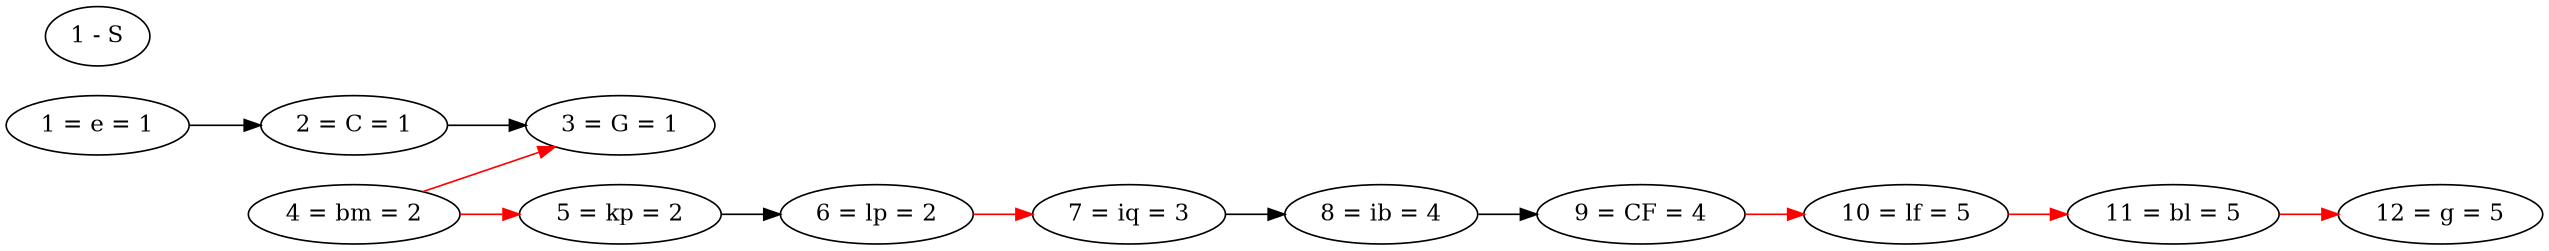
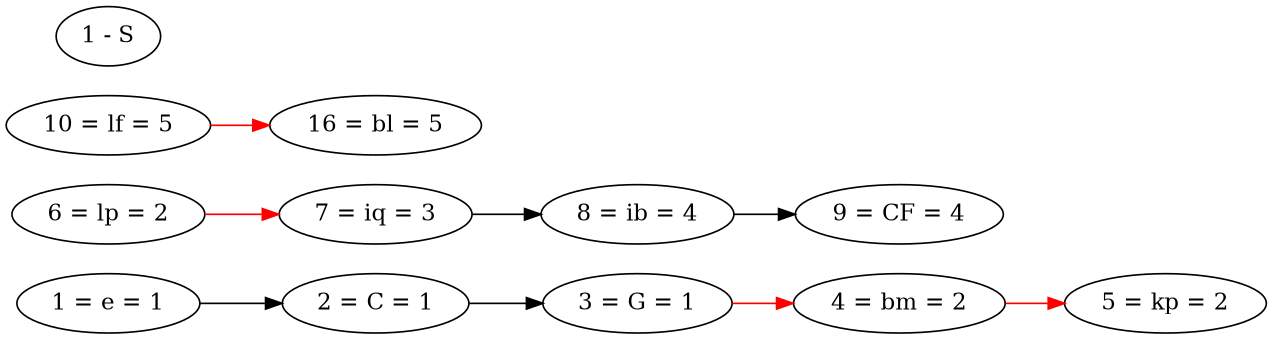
edge "4 = bm = 2" -> "3 = G = 1": reversed
edge "5 = kp = 2" -> "6 = lp = 2": removed
edge "9 = CF = 4" -> "10 = lf = 5": removed
node "11 = bl = 5": label "11 = bl = 5" -> "16 = bl = 5"
node "12 = g = 5": removed
